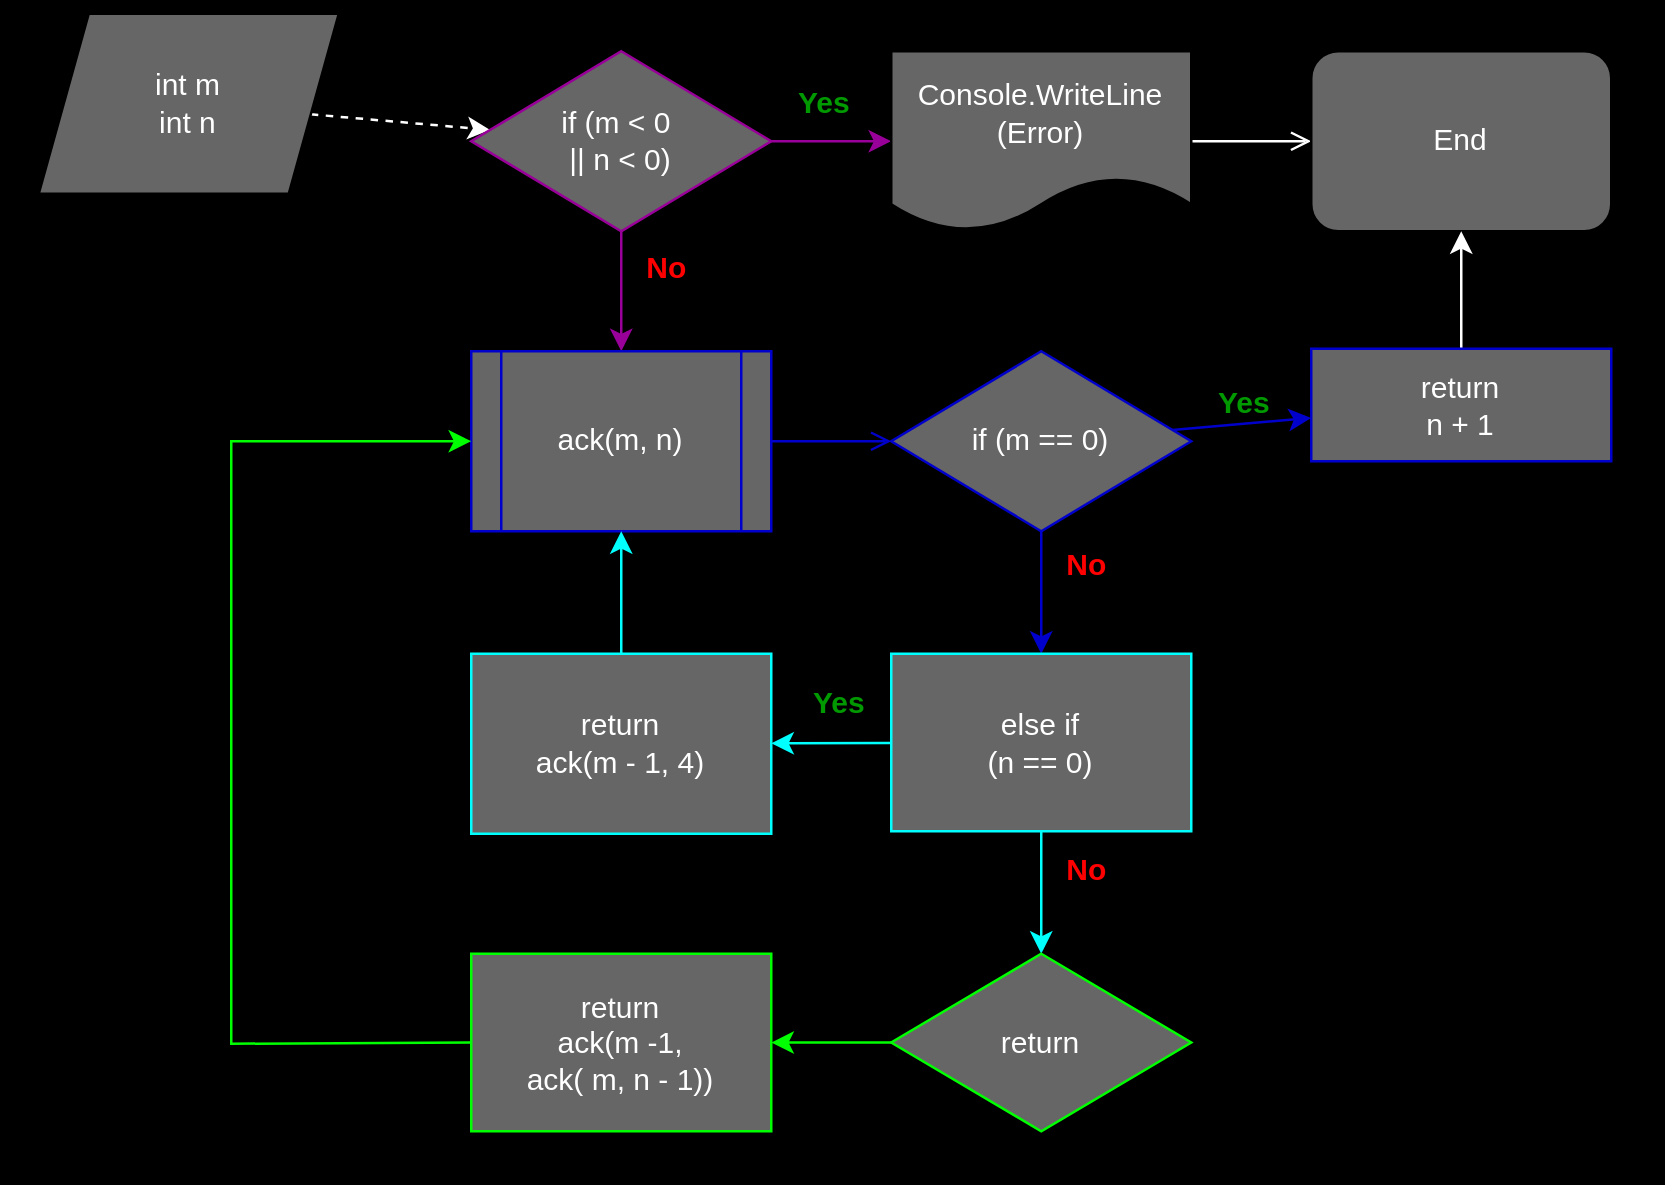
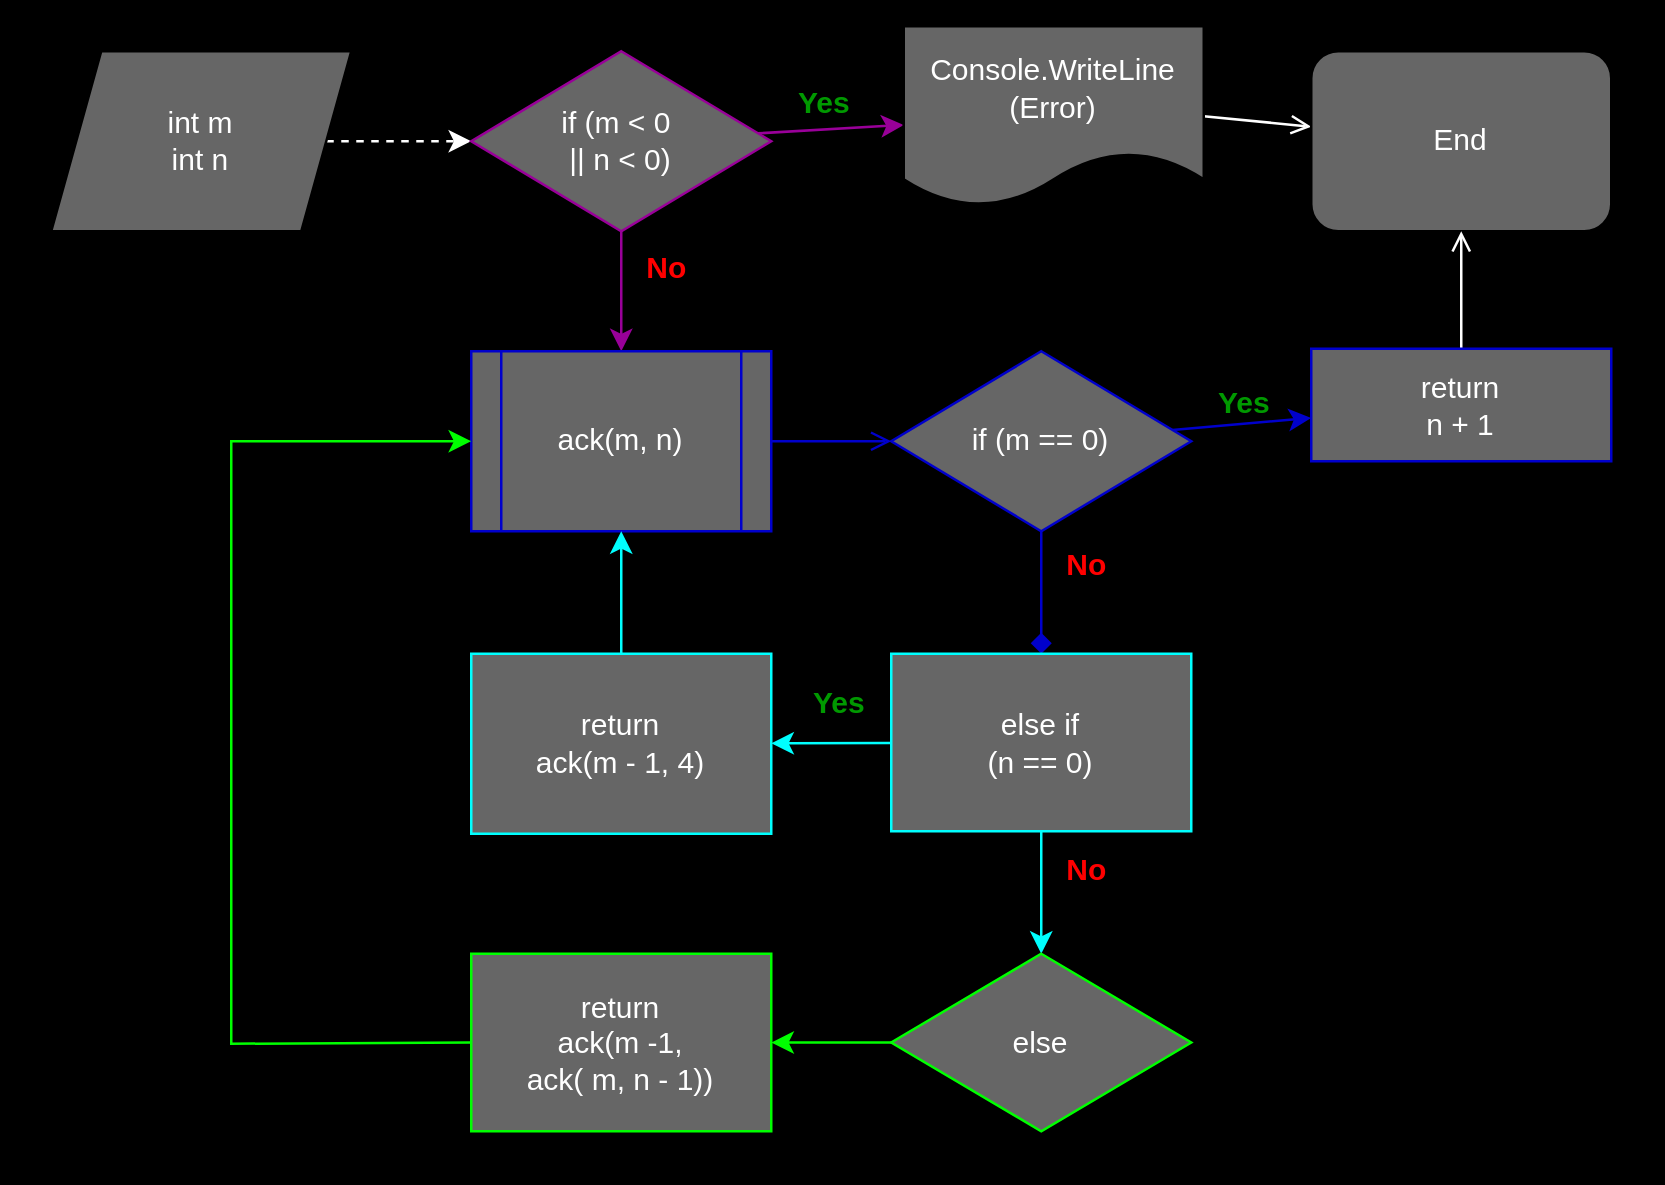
node "int m int n": moved (189, 104) -> (201, 141)
node "Console.WriteLine (Error)": moved (1041, 141) -> (1054, 116)
edge "return n + 1" -> "End": arrowhead classic -> open
edge "if (m == 0)" -> "else if (n == 0)": arrowhead classic -> diamond
node "return": label "return" -> "else"
